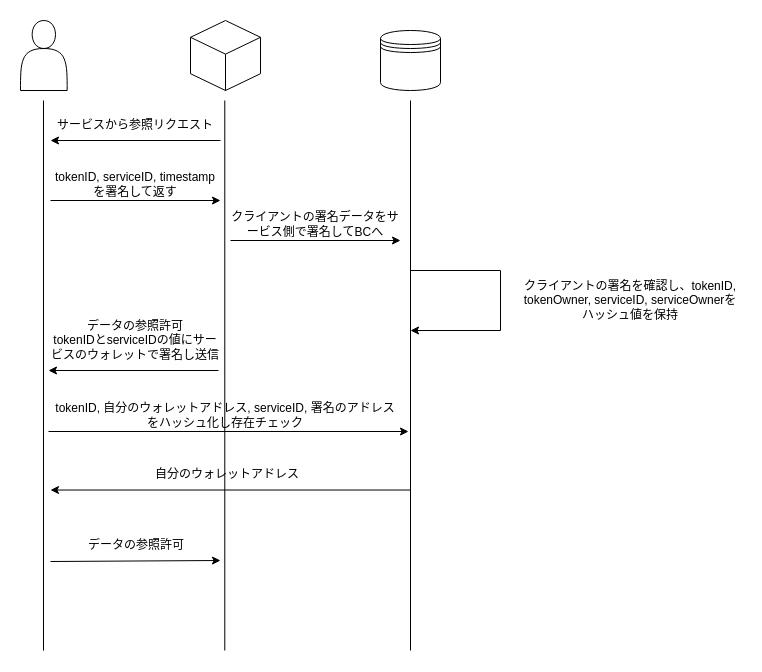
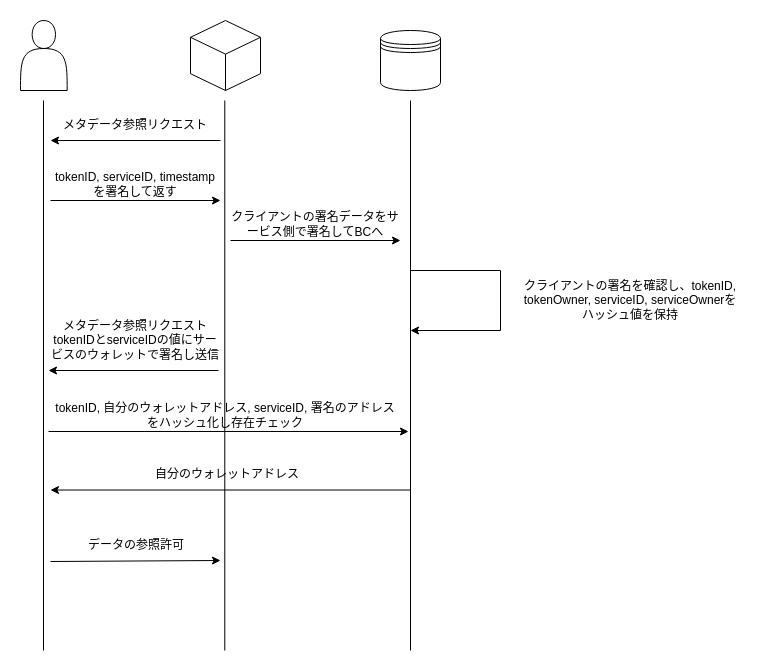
node "サービスから参照リクエスト": label "サービスから参照リクエスト" -> "メタデータ参照リクエスト"
node "データの参照許可 tokenIDとserviceIDの値にサービスのウォレットで署名し送信": label "データの参照許可 tokenIDとserviceIDの値にサービスのウォレットで署名し送信" -> "メタデータ参照リクエスト tokenIDとserviceIDの値にサービスのウォレットで署名し送信"
